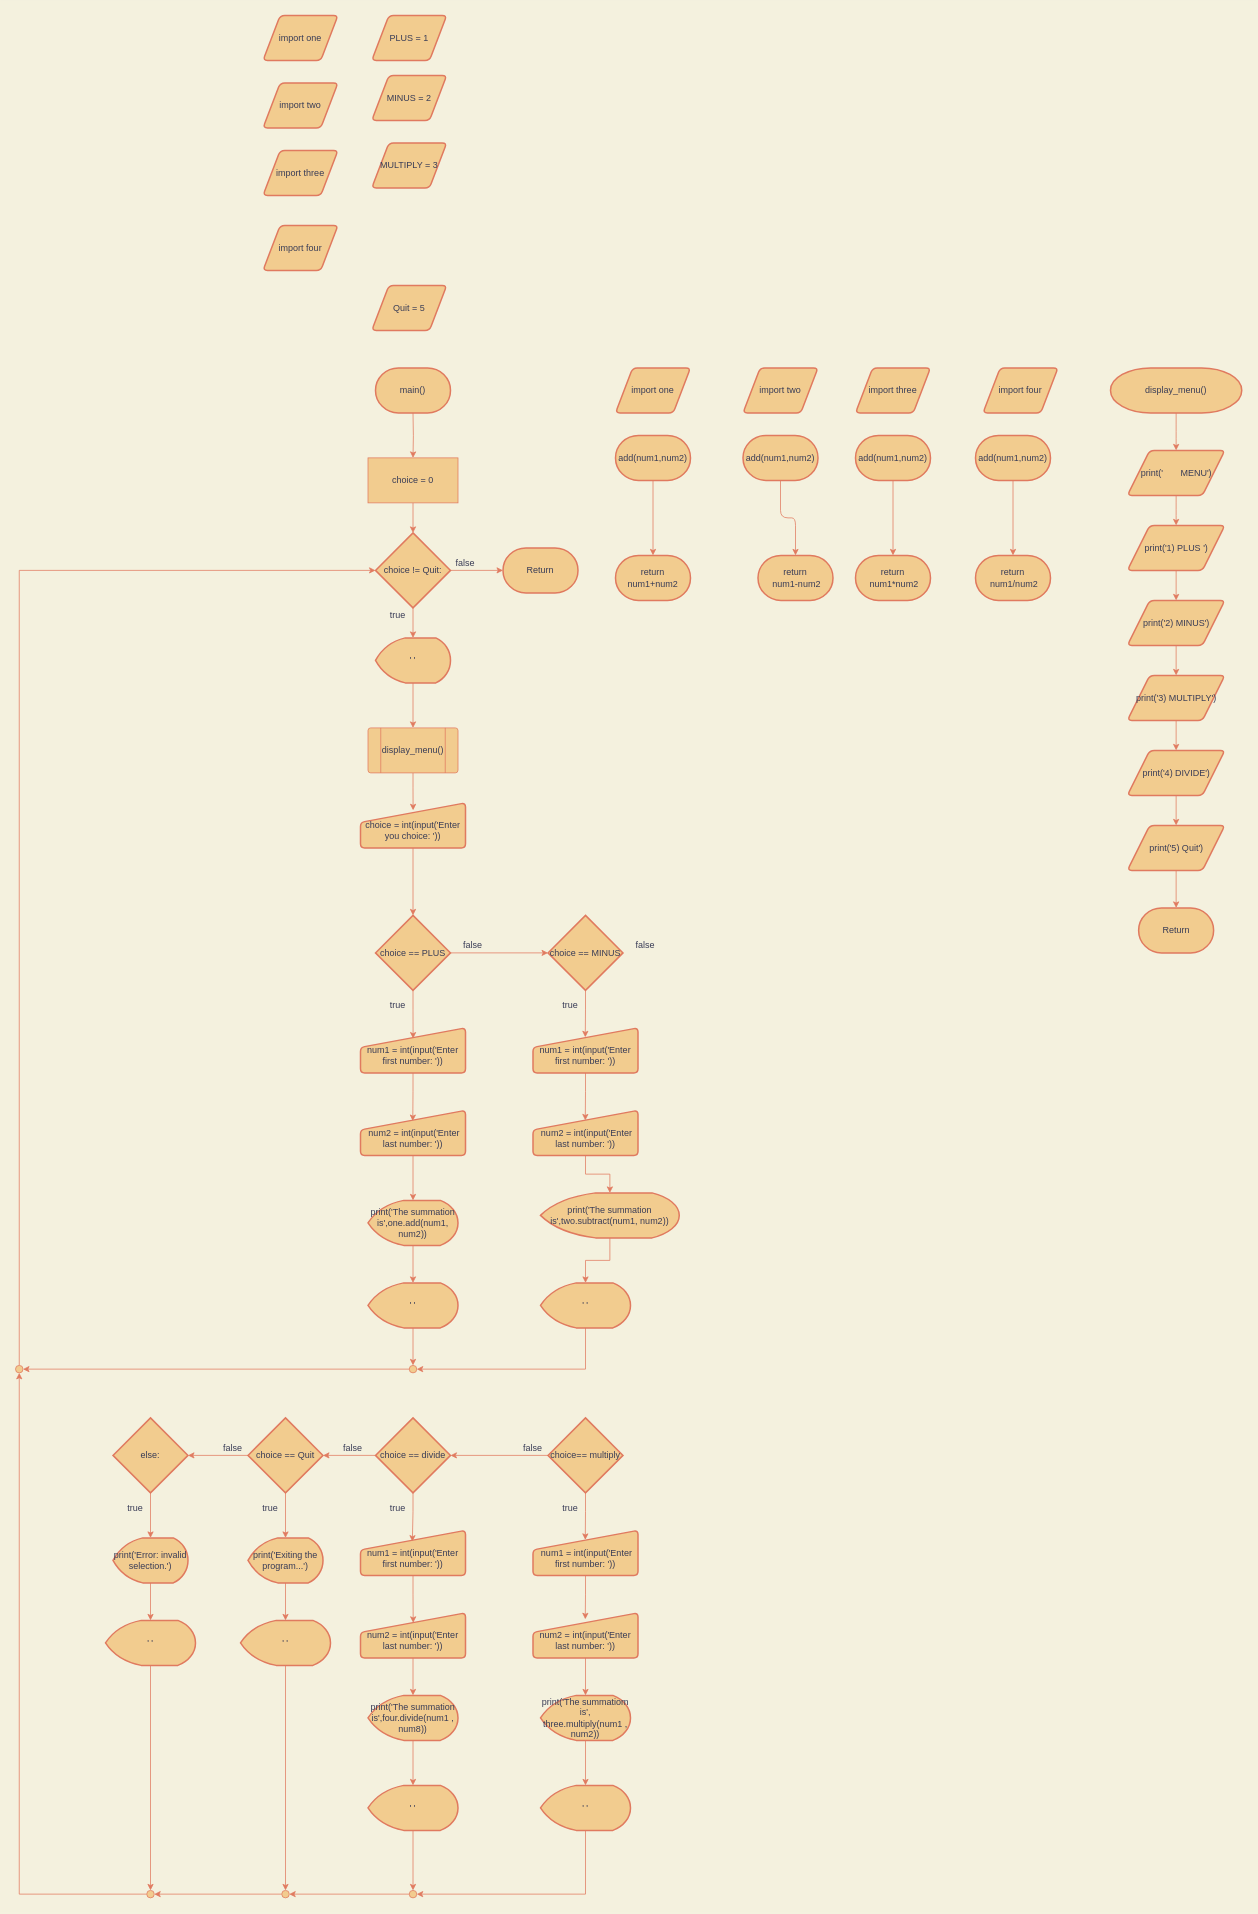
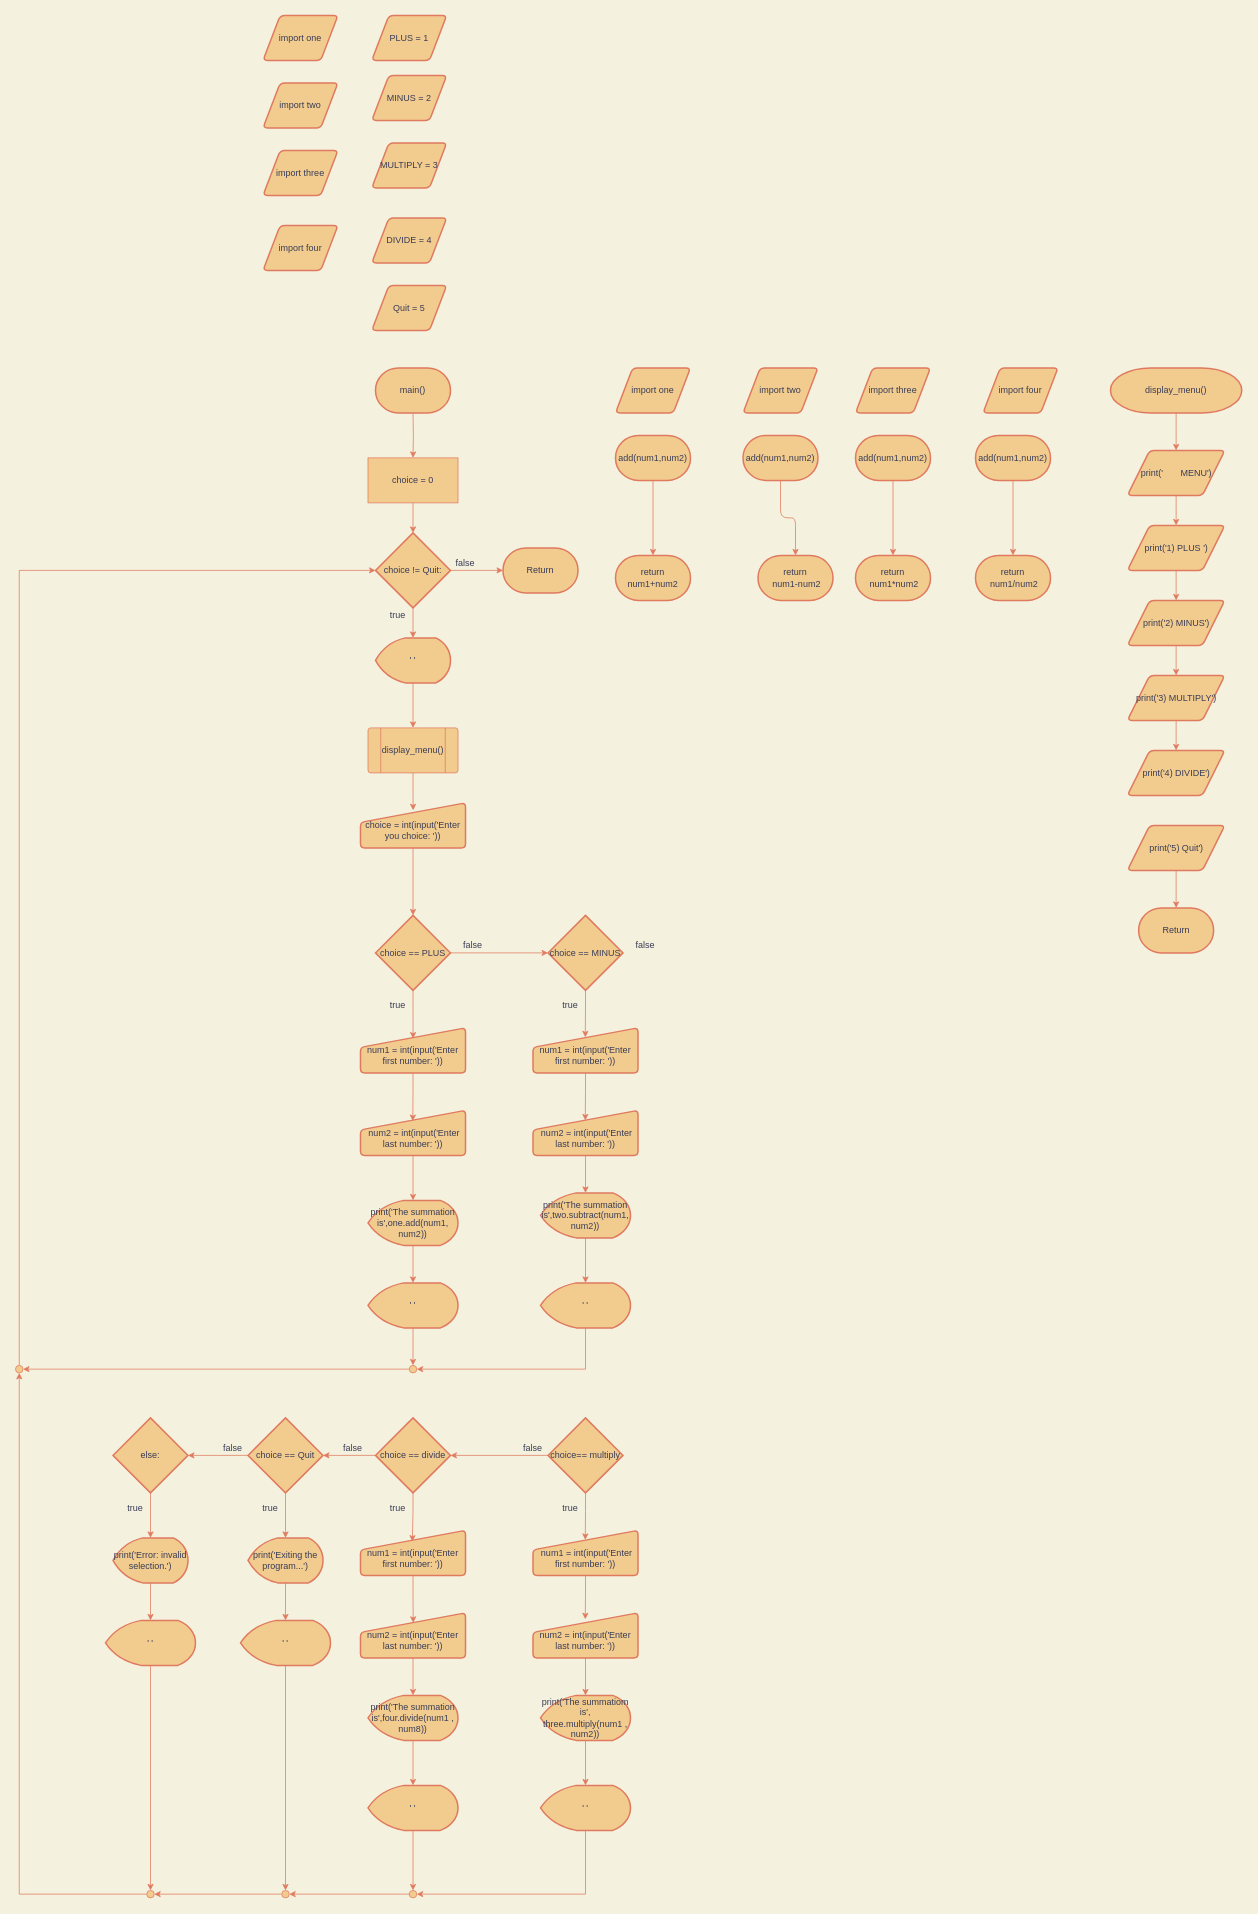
node "DIVIDE = 4": added
edge "print('4) DIVIDE')" -> "print('5) Quit')": removed
node "print('The summation is',two.subtract(num1, num2))": size 139x45 -> 90x45
